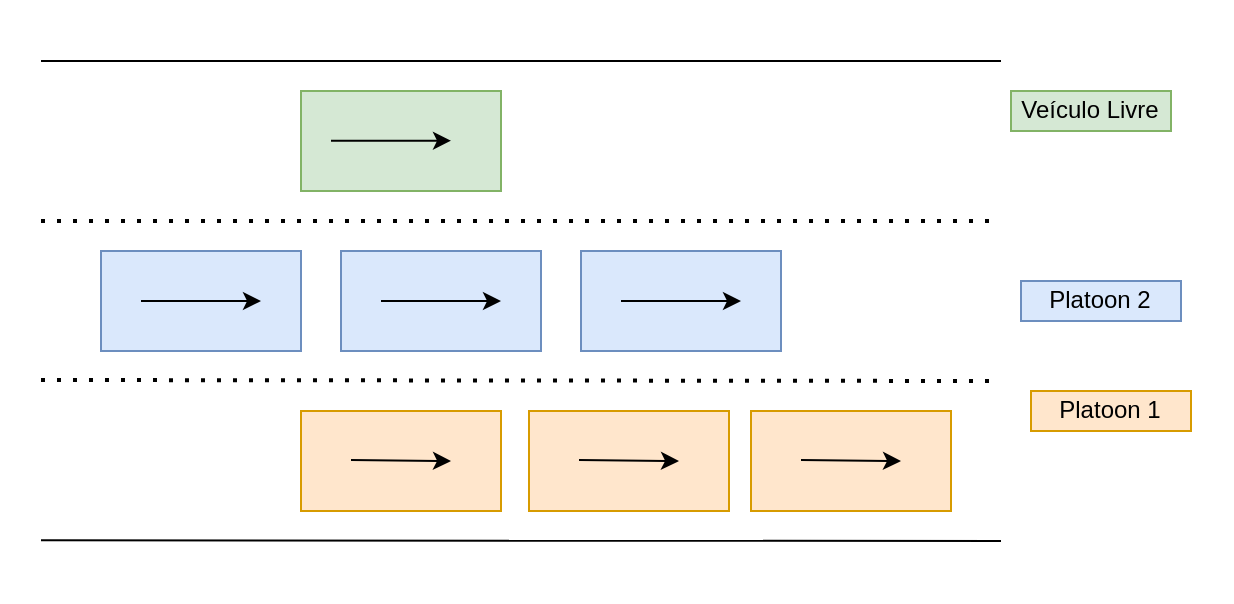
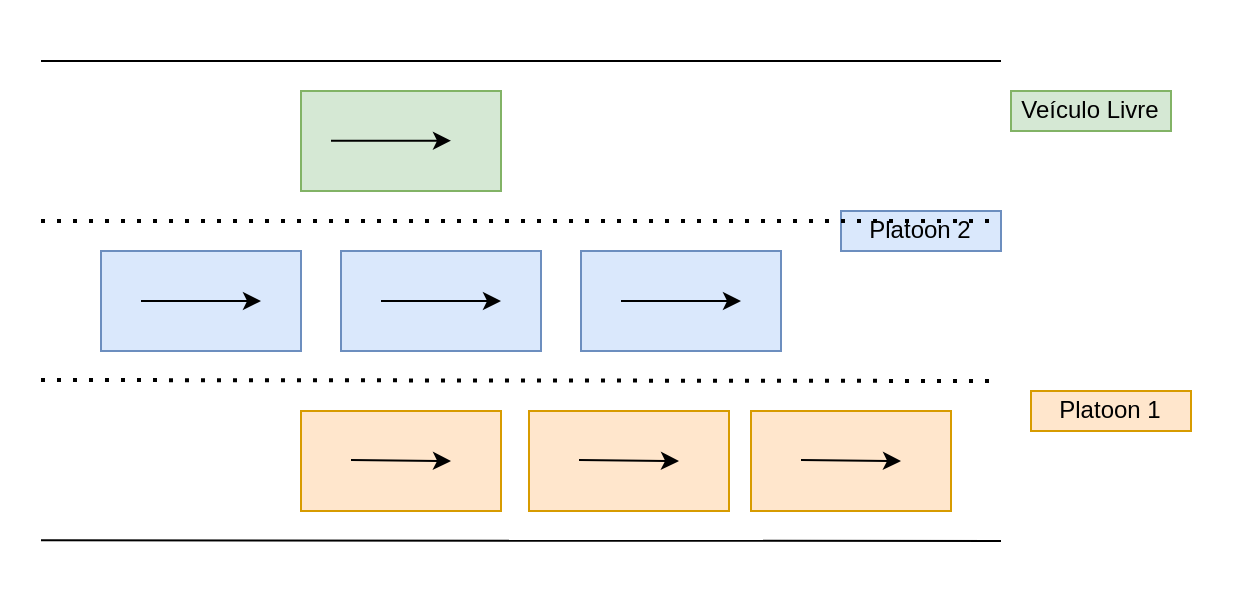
node "Platoon 2": moved (1101, 301) -> (921, 231)
